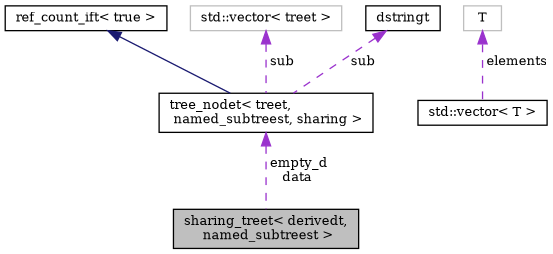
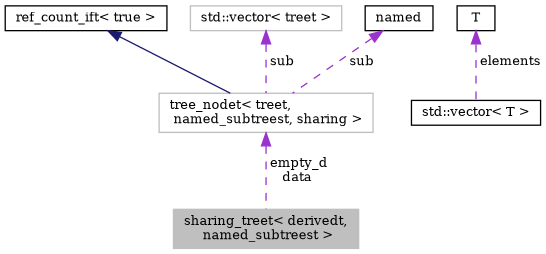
node "dstringt": label "dstringt" -> "named"
node "T": color grey75 -> black
node "tree_nodet< treet, named_subtreest, sharing >": color black -> grey75
node "sharing_treet< derivedt, named_subtreest >": color black -> grey75
